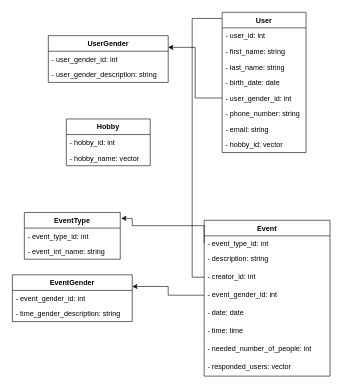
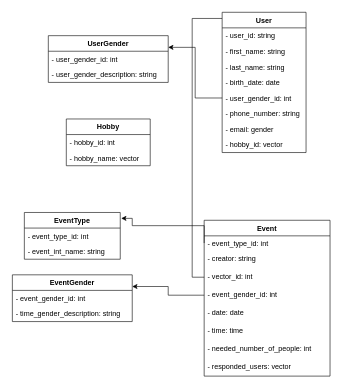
node "- user_id: int": label "- user_id: int" -> "- user_id: string"
node "- email: string": label "- email: string" -> "- email: gender"
node "- description: string": label "- description: string" -> "- creator: string"
node "- creator_id: int": label "- creator_id: int" -> "- vector_id: int"
